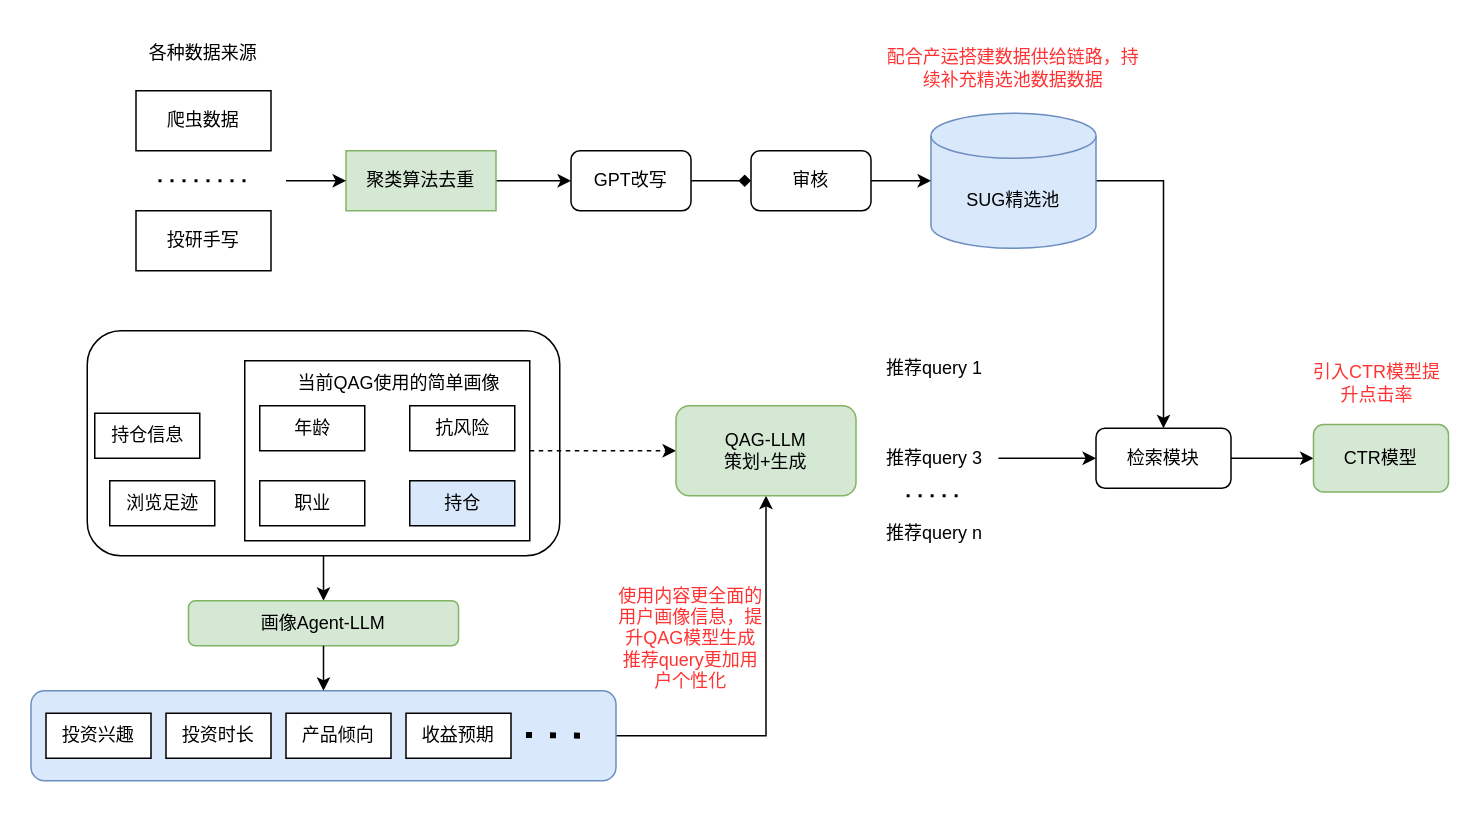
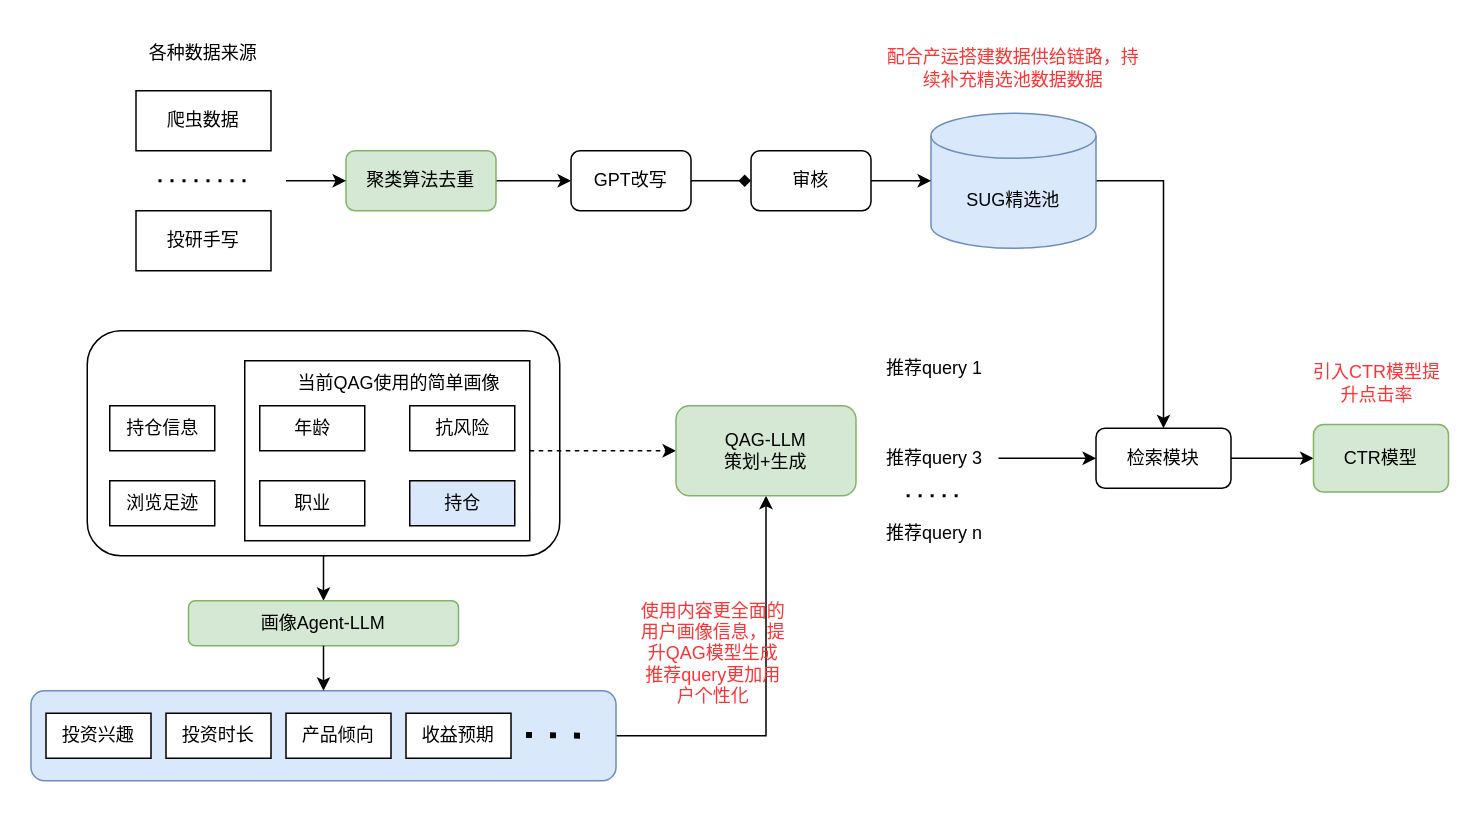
node "聚类算法去重": shape rectangle -> rounded rectangle
node "持仓信息": moved (147, 436) -> (162, 428)
node "使用内容更全面的用户画像信息，提升QAG模型生成推荐query更加用户个性化": moved (691, 638) -> (713, 653)
